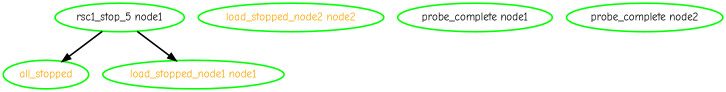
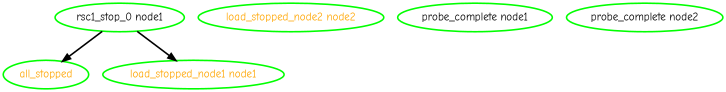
node "rsc1_stop_5 node1": label "rsc1_stop_5 node1" -> "rsc1_stop_0 node1"
